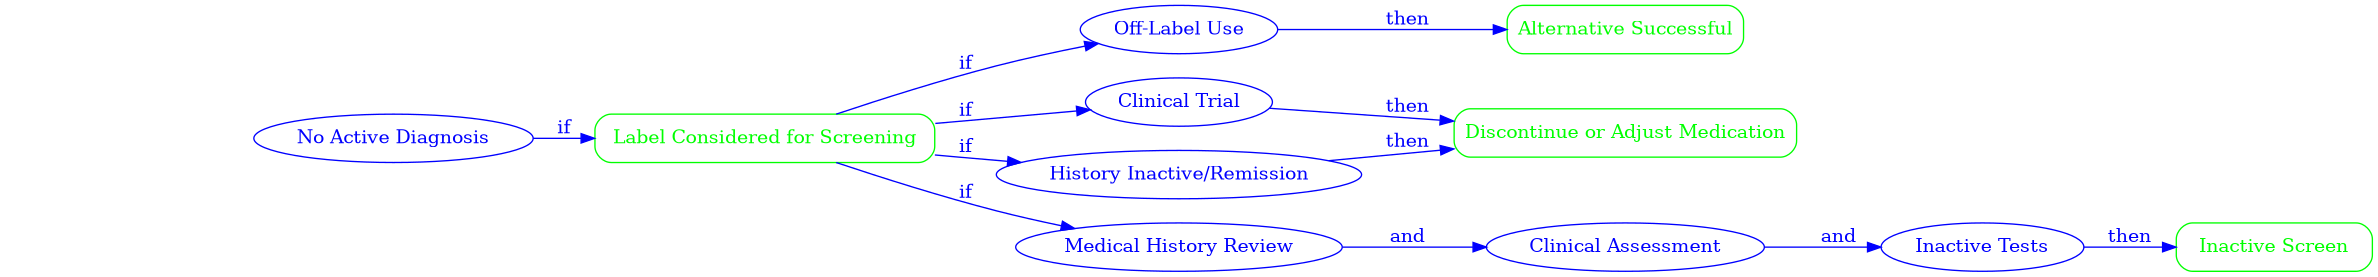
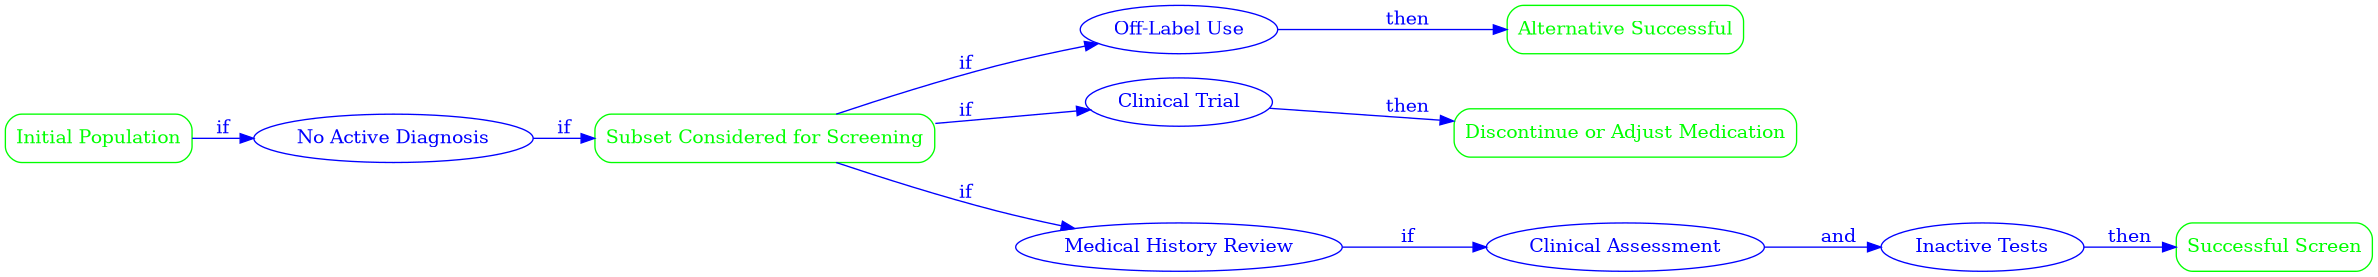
node "Initial Population": added
node "Label Considered for Screening": label "Label Considered for Screening" -> "Subset Considered for Screening"
node "History Inactive/Remission": removed
edge "Medical History Review" -> "Clinical Assessment": label "and" -> "if"
node "Inactive Screen": label "Inactive Screen" -> "Successful Screen"
